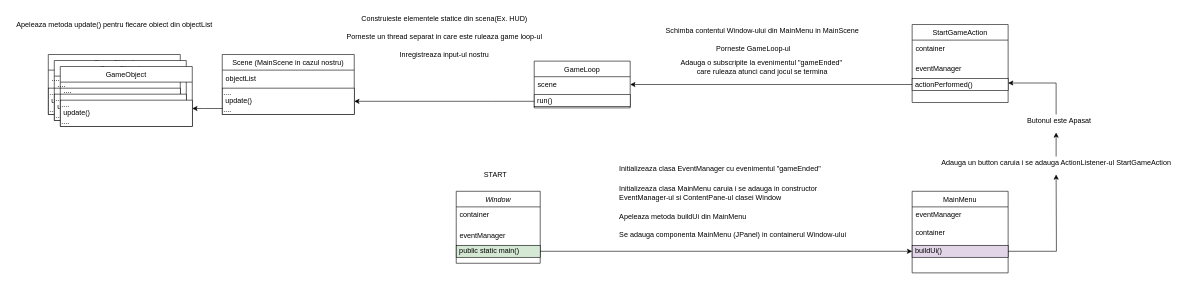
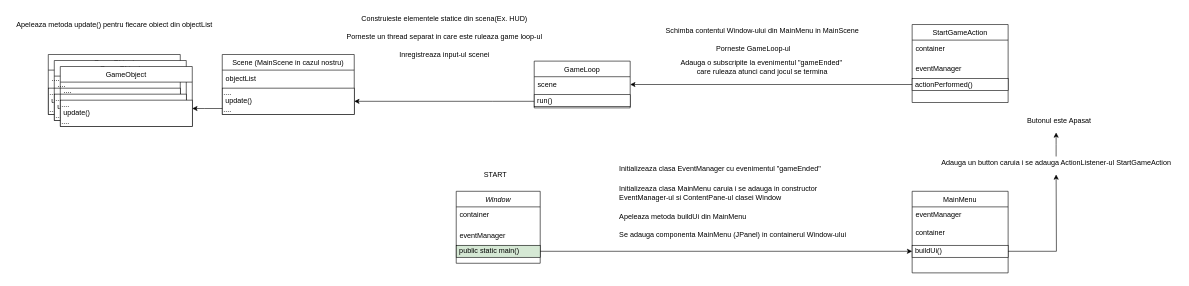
node "Inregistreaza input-ul nostru": label "Inregistreaza input-ul nostru" -> "Inregistreaza input-ul scenei"
edge "Butonul este Apasat" -> "StartGameAction": removed
node "buildUi()": fillcolor #e1d5e7 -> #ffffff
